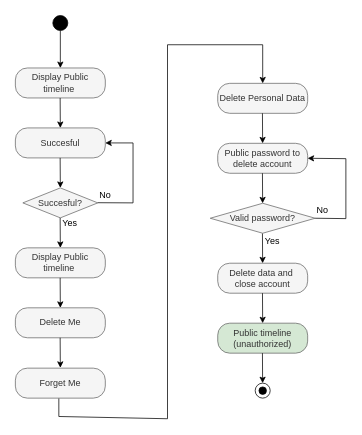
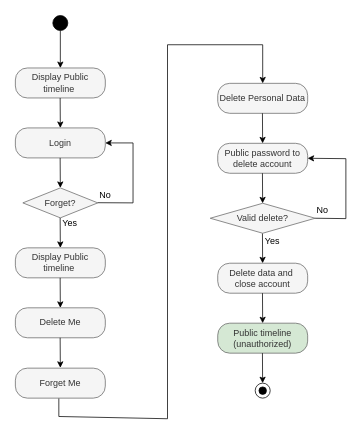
node "Succesful": label "Succesful" -> "Login"
node "Succesful?": label "Succesful?" -> "Forget?"
node "Valid password?": label "Valid password?" -> "Valid delete?"
